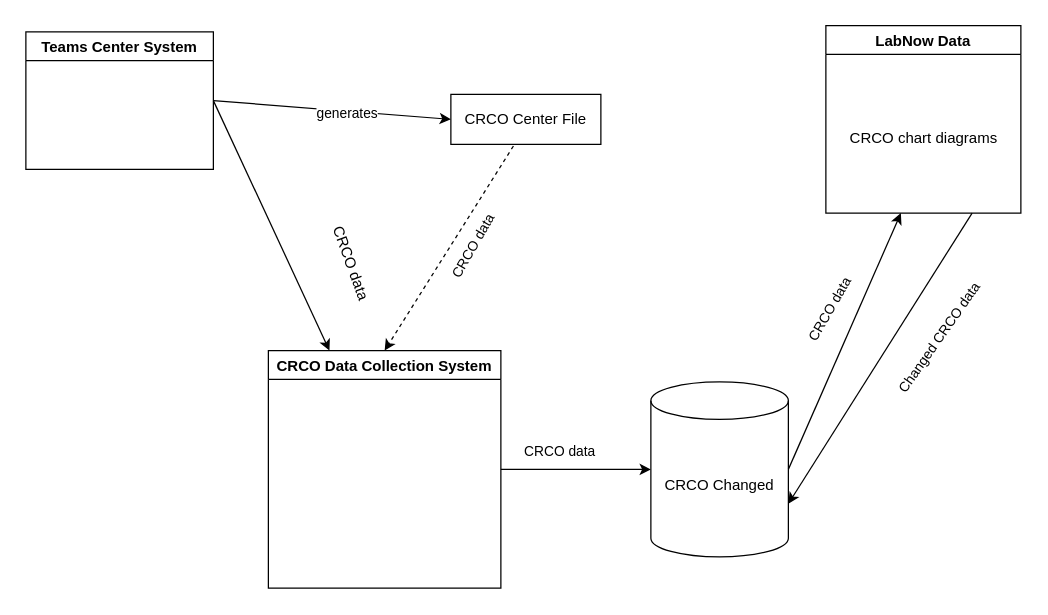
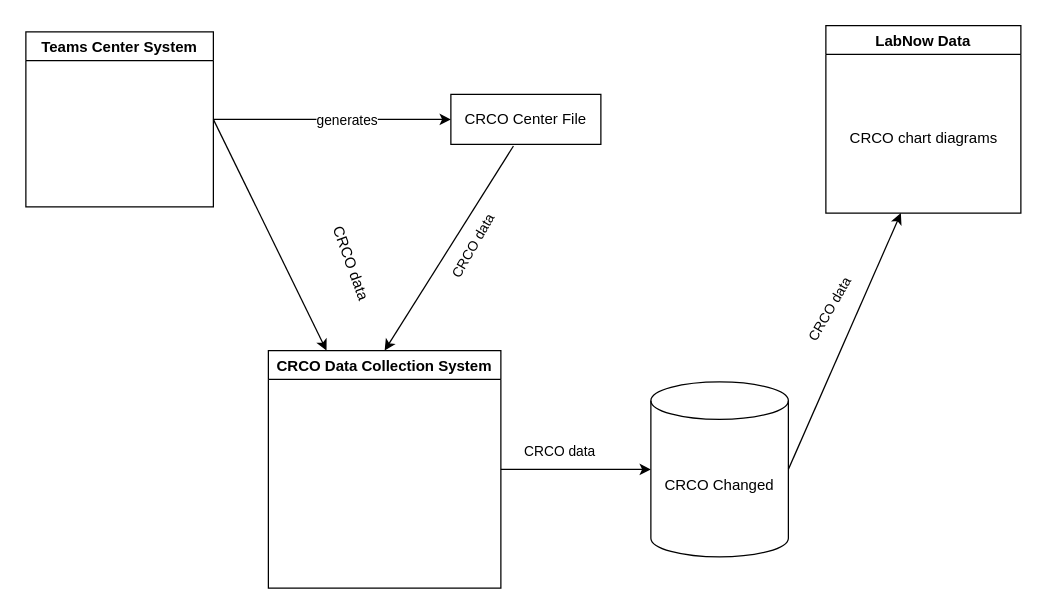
node "Teams Center System": size 188x138 -> 188x175
edge "CRCO Center File" -> "CRCO Data Collection System": style dashed -> solid
edge "LabNow Data" -> "CRCO Changed": removed, label "Changed CRCO data"
